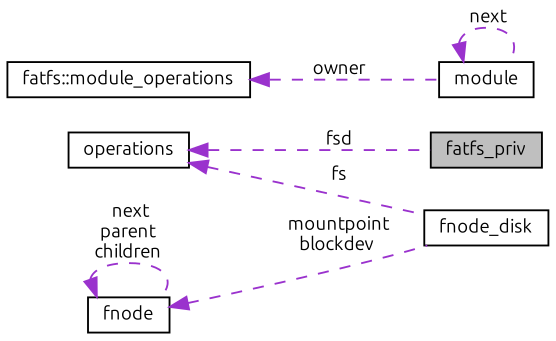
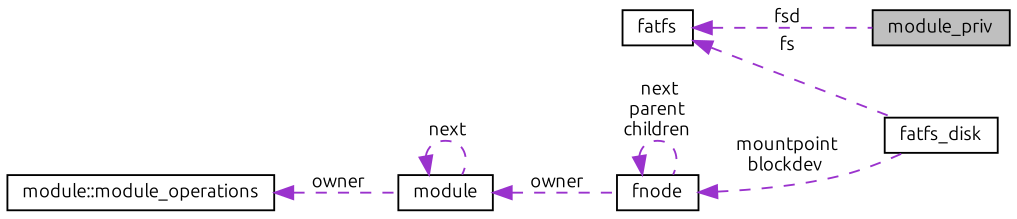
node "fatfs::module_operations": label "fatfs::module_operations" -> "module::module_operations"
node "operations": label "operations" -> "fatfs"
node "fatfs_priv": label "fatfs_priv" -> "module_priv"
edge "fnode" -> "module": added, label "owner"
node "fnode_disk": label "fnode_disk" -> "fatfs_disk"
